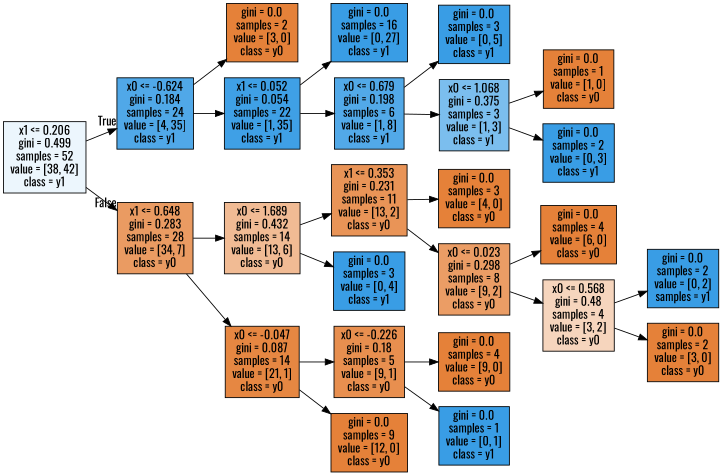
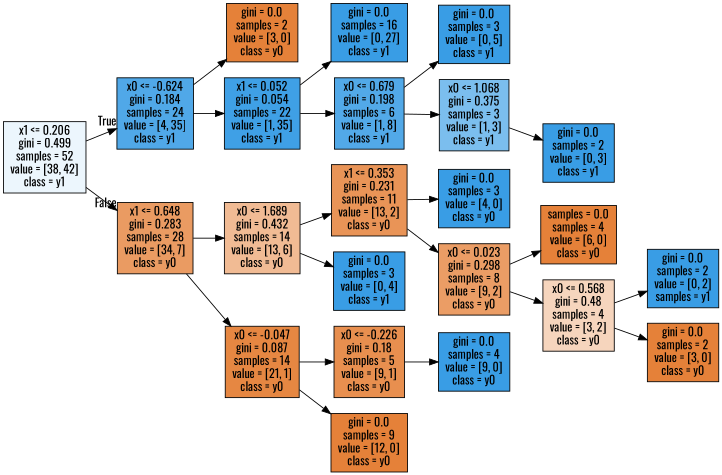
node "gini = 0.0 samples = 1 value = [1, 0] class = y0": removed
node "gini = 0.0 samples = 3 value = [4, 0] class = y0": fillcolor #e58139 -> #399de5
node "gini = 0.0 samples = 4 value = [6, 0] class = y0": label "gini = 0.0 samples = 4 value = [6, 0] class = y0" -> "samples = 0.0 samples = 4 value = [6, 0] class = y0"
node "gini = 0.0 samples = 4 value = [9, 0] class = y0": fillcolor #e58139 -> #399de5
node "gini = 0.0 samples = 1 value = [0, 1] class = y1": removed
